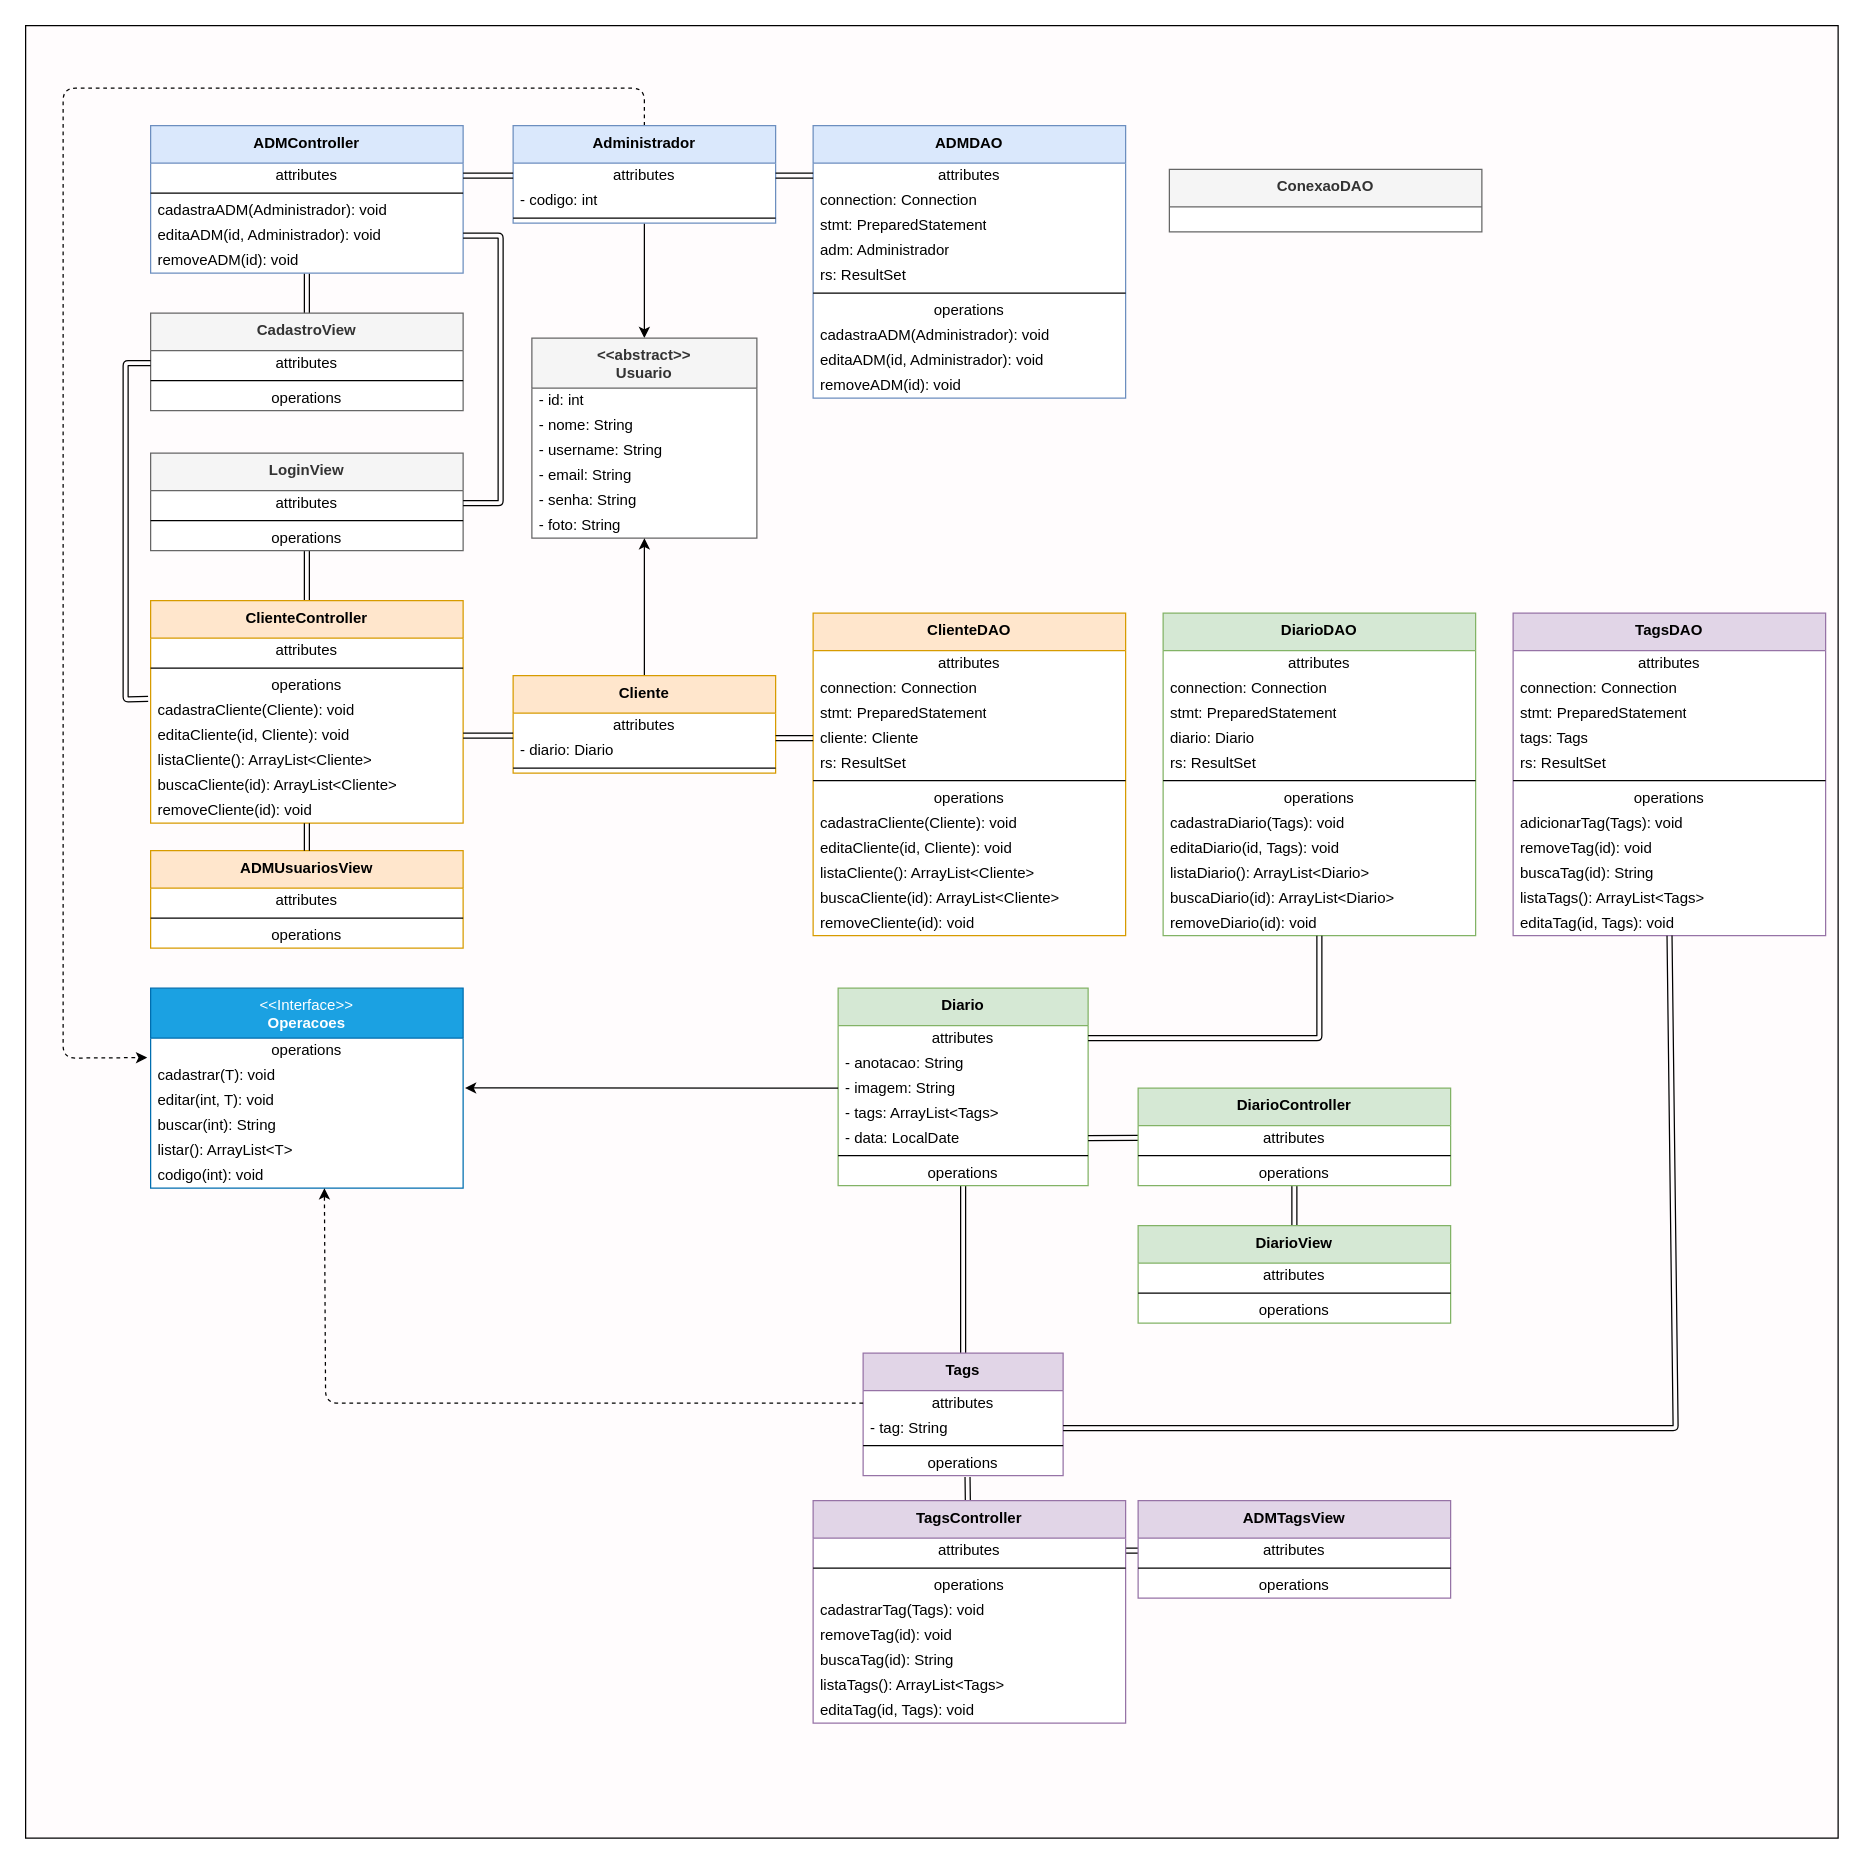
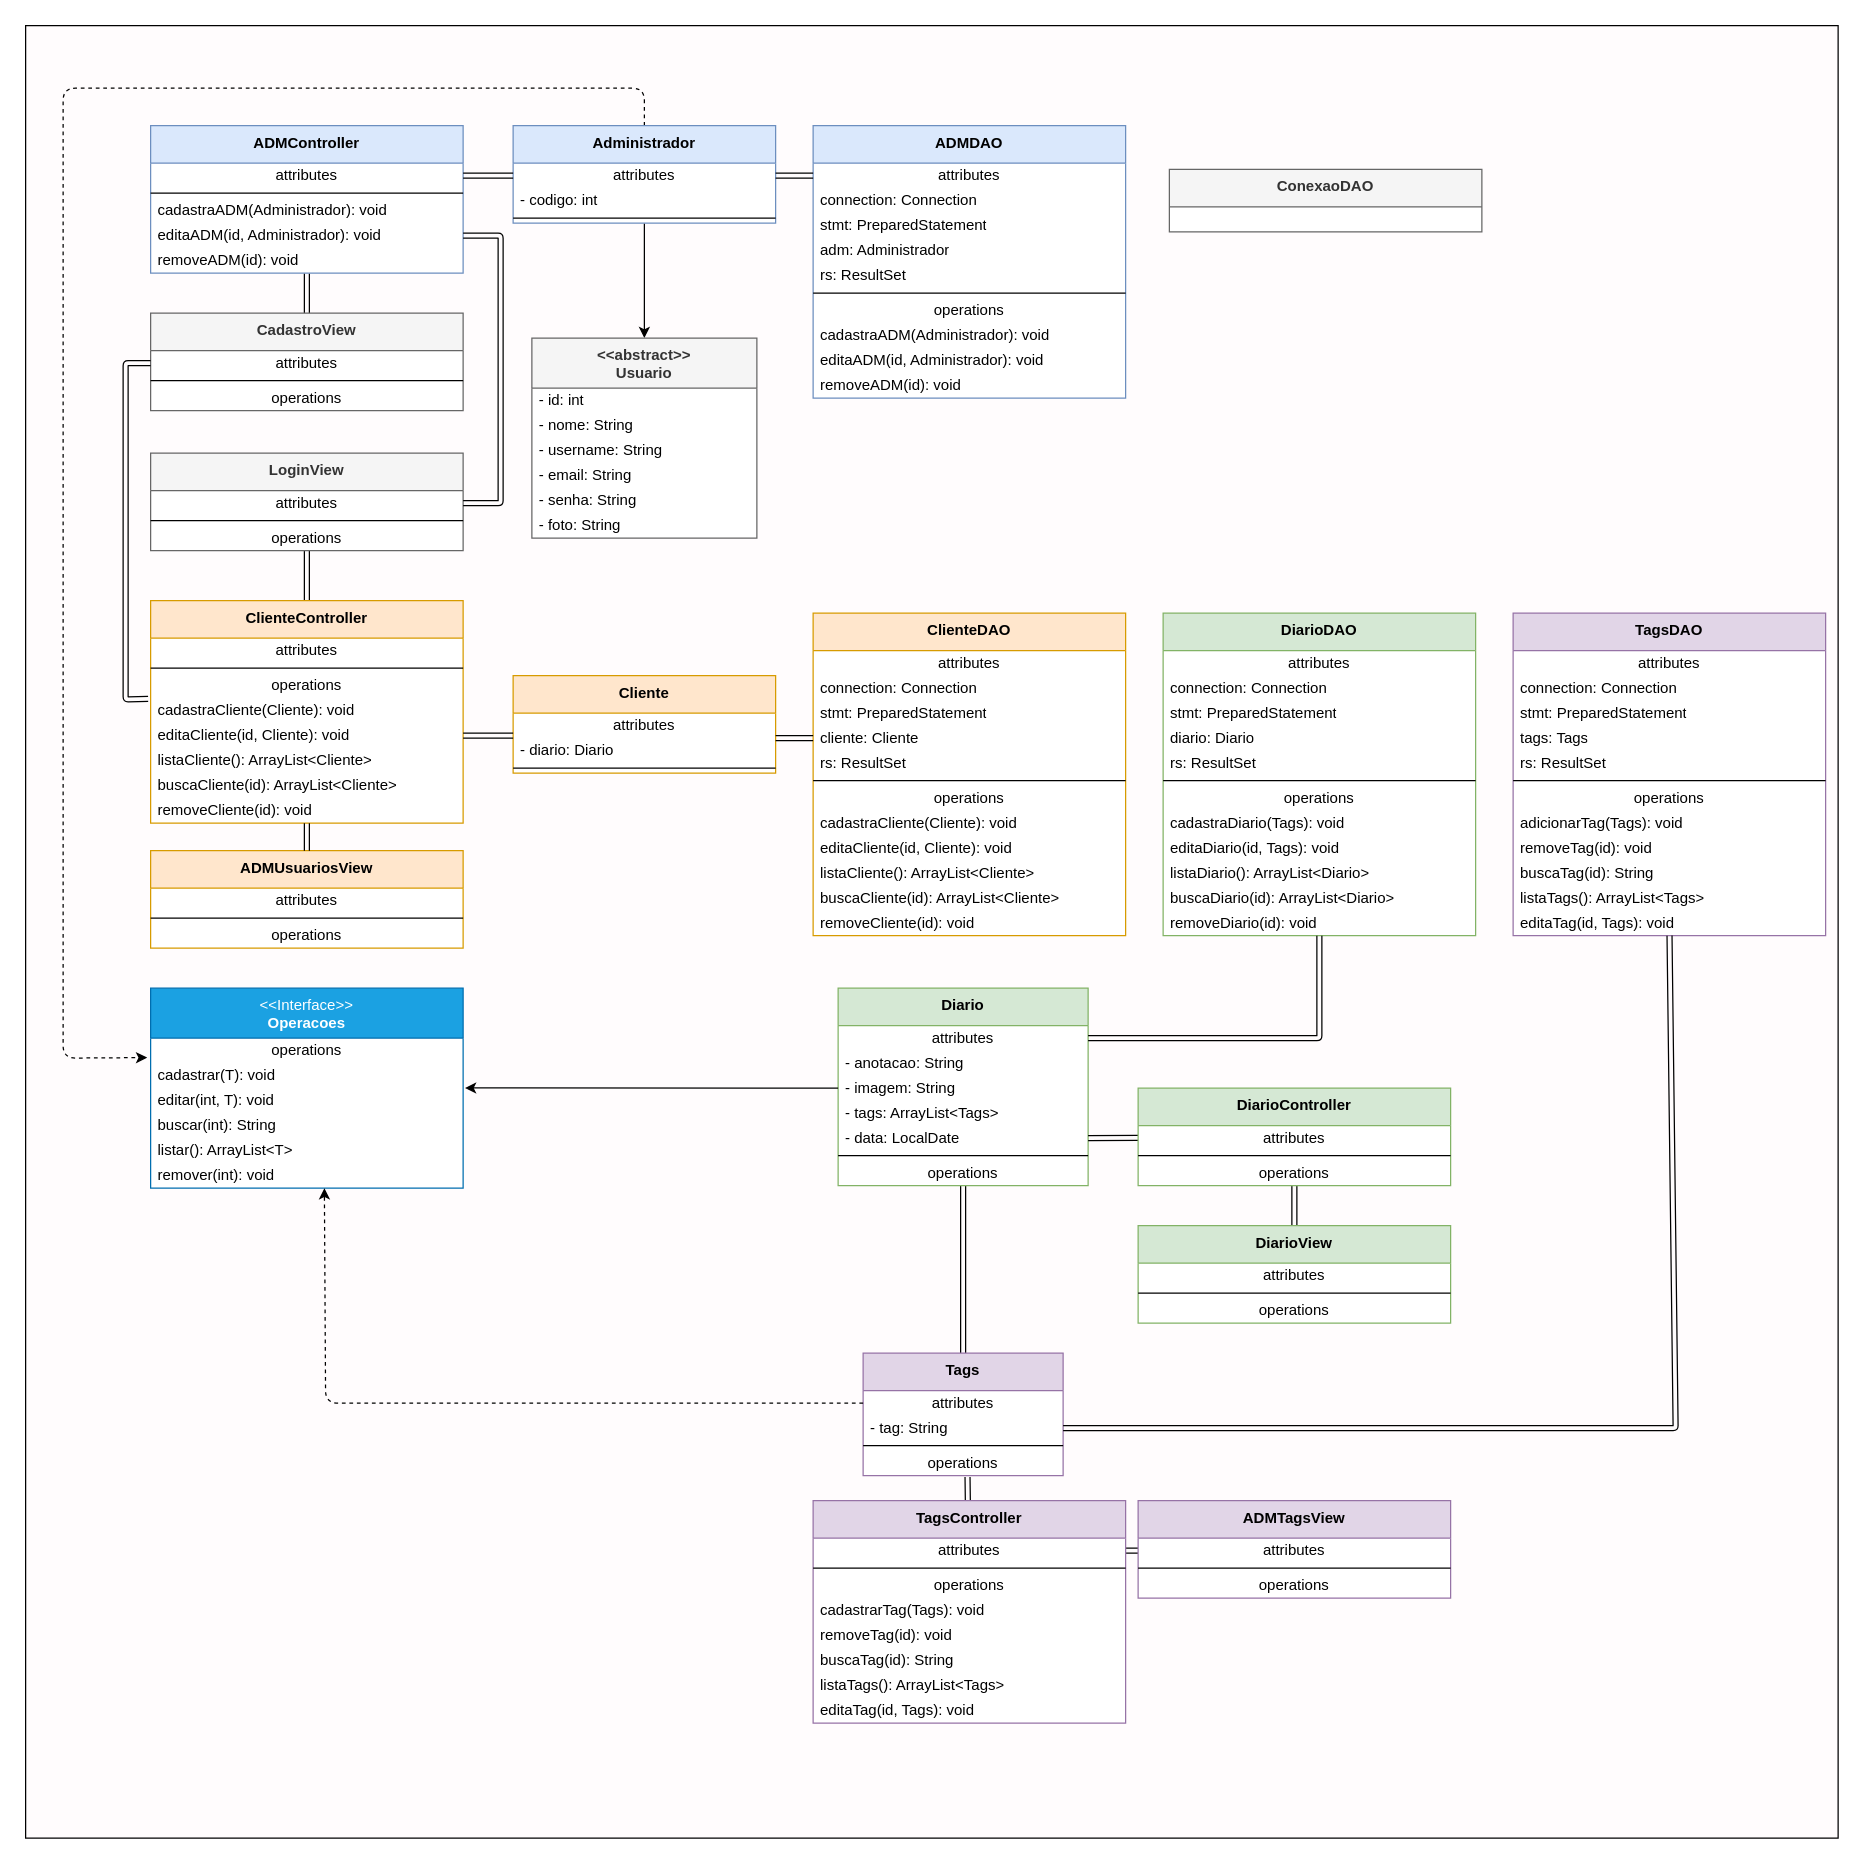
edge "Cliente" -> "- foto: String": removed
node "codigo(int): void": label "codigo(int): void" -> "remover(int): void"
